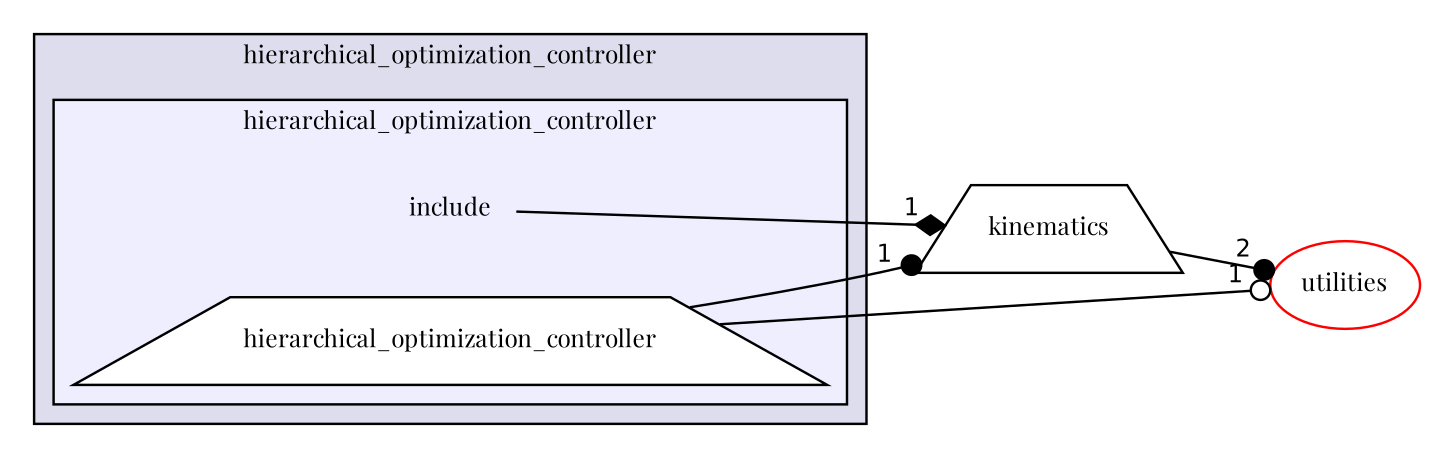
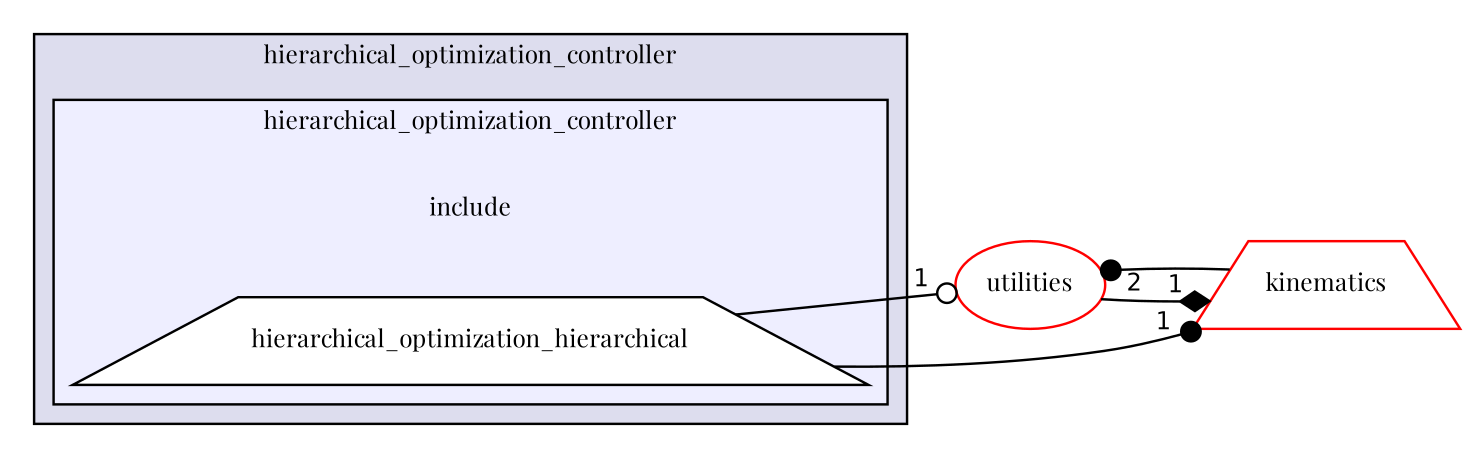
edge "include" -> "kinematics": now "utilities" -> "kinematics"
node "kinematics": color black -> red
node "hierarchical_optimization_controller": label "hierarchical_optimization_controller" -> "hierarchical_optimization_hierarchical"
